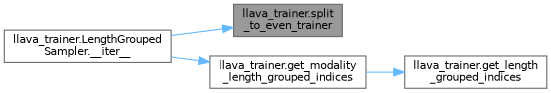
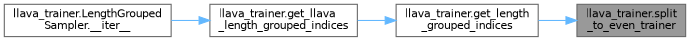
edge "llava_trainer.LengthGrouped Sampler.__iter__" -> "llava_trainer.split _to_even_trainer": now "llava_trainer.get_length _grouped_indices" -> "llava_trainer.split _to_even_trainer"
node "llava_trainer.get_modality _length_grouped_indices": label "llava_trainer.get_modality _length_grouped_indices" -> "llava_trainer.get_llava _length_grouped_indices"
